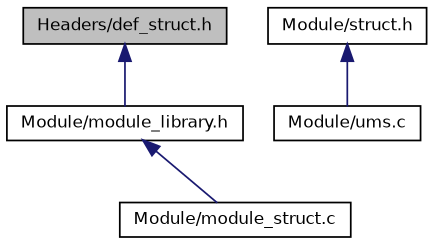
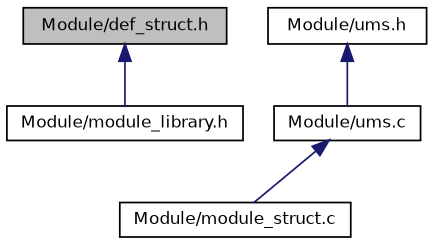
node "Headers/def_struct.h": label "Headers/def_struct.h" -> "Module/def_struct.h"
node "Module/struct.h": label "Module/struct.h" -> "Module/ums.h"
edge "Module/module_struct.c" -> "Module/module_library.h": now "Module/module_struct.c" -> "Module/ums.c"
